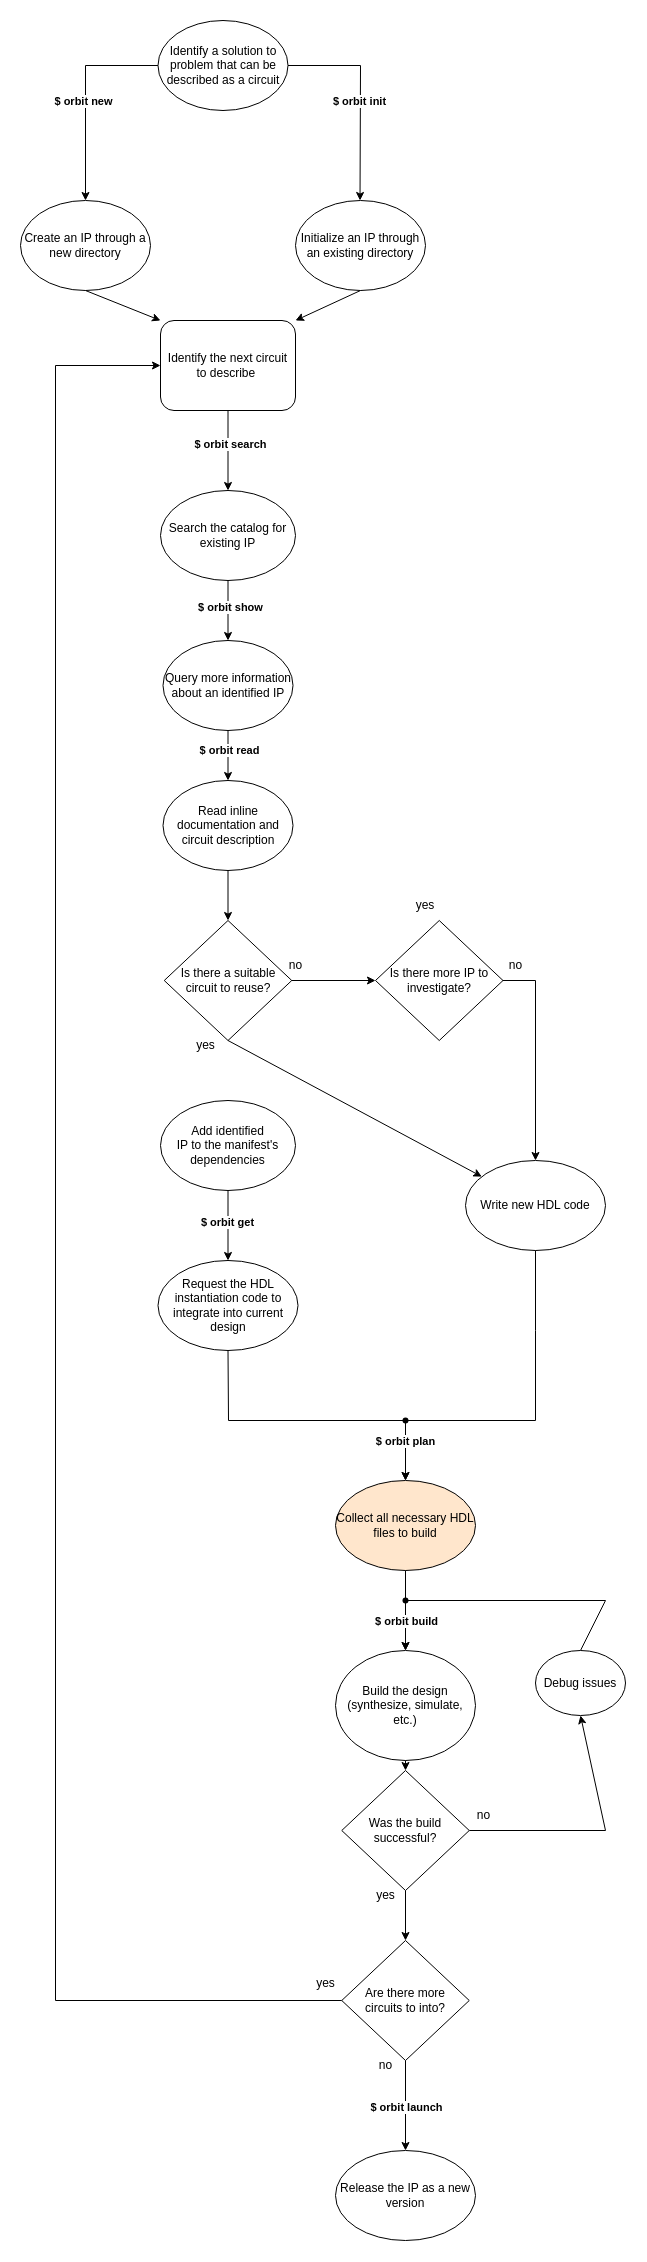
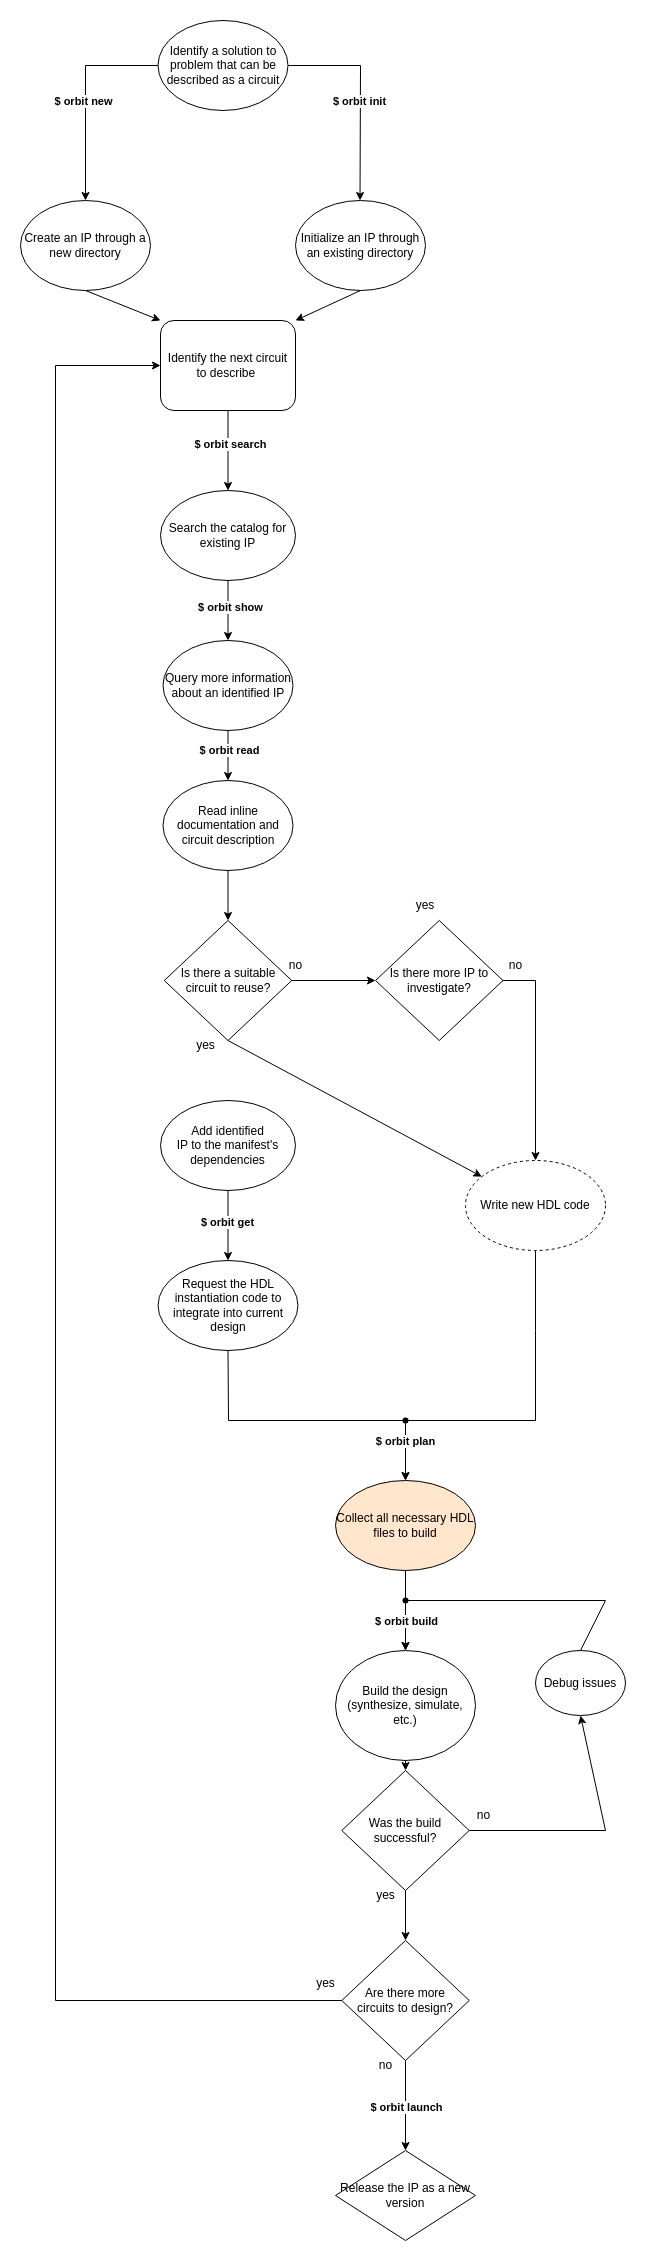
node "Write new HDL code": style solid -> dashed
node "Are there more circuits to into?": label "Are there more circuits to into?" -> "Are there more circuits to design?"
node "Release the IP as a new version": shape ellipse -> diamond
